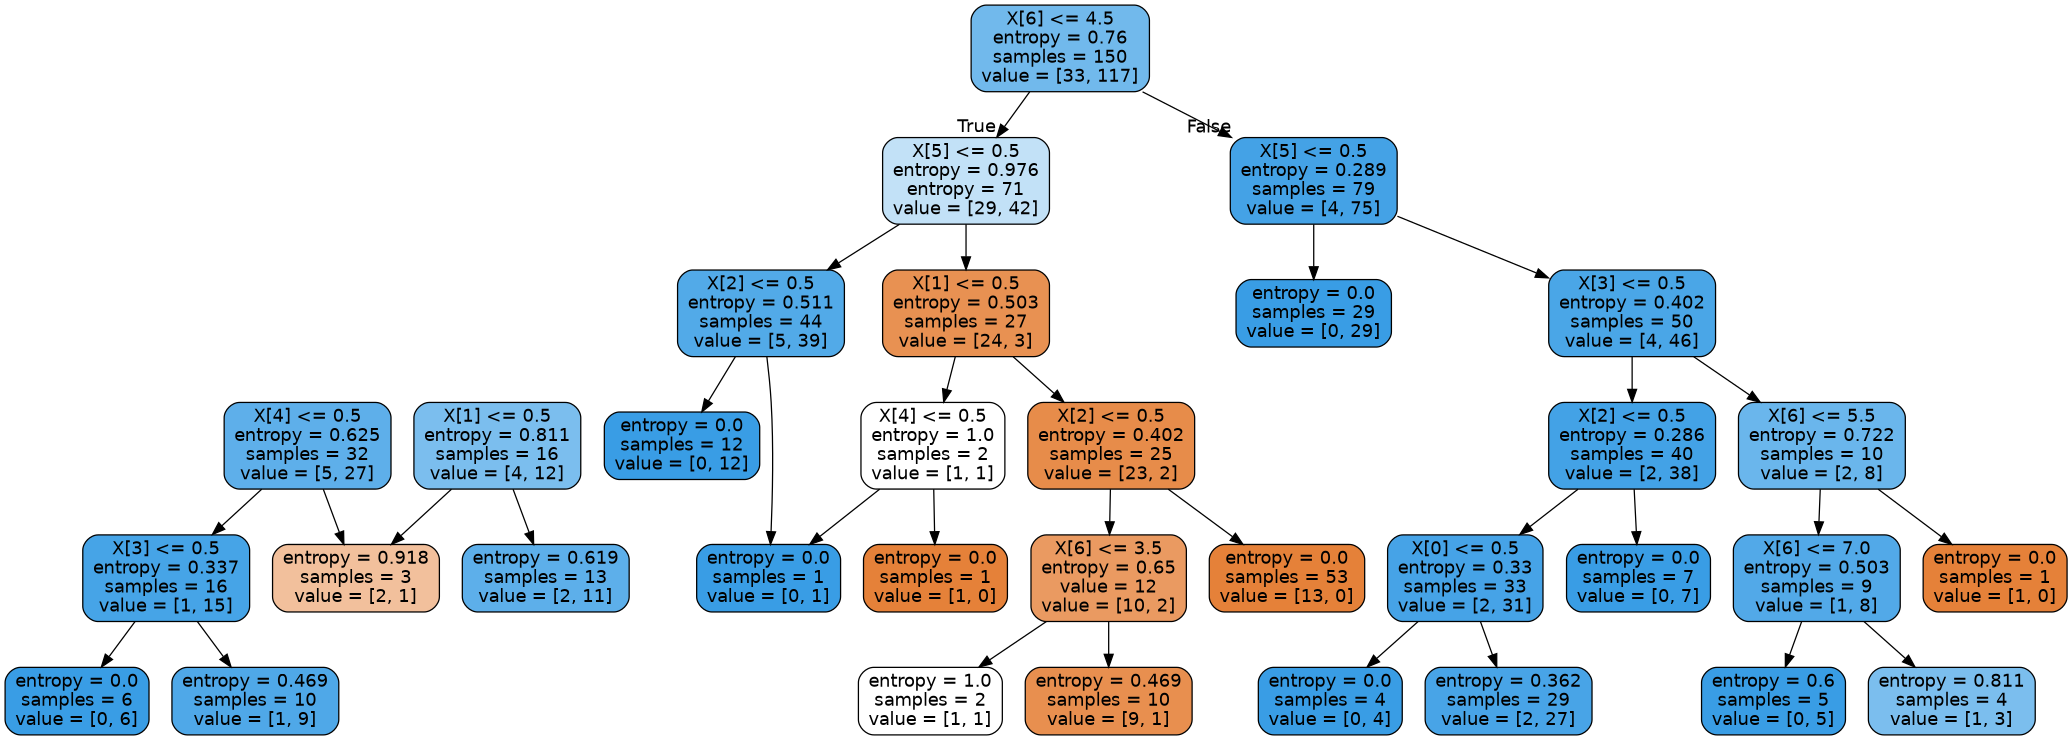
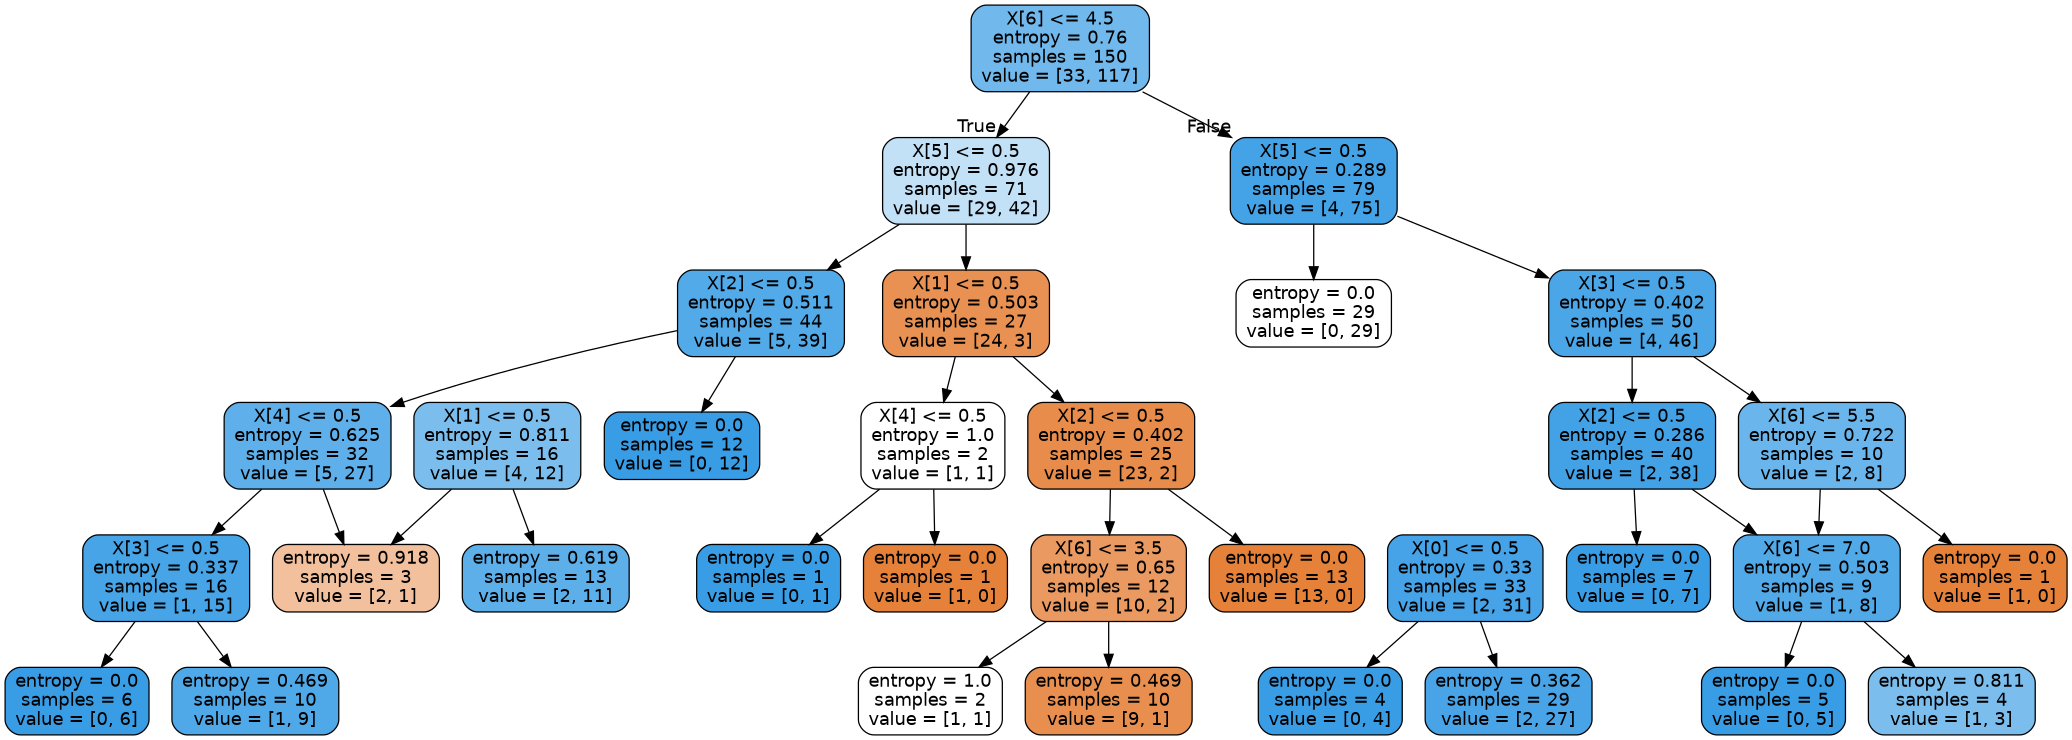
node "X[5] <= 0.5 entropy = 0.976 entropy = 71 value = [29, 42]": label "X[5] <= 0.5 entropy = 0.976 entropy = 71 value = [29, 42]" -> "X[5] <= 0.5 entropy = 0.976 samples = 71 value = [29, 42]"
node "entropy = 0.0 samples = 29 value = [0, 29]": fillcolor #399de5 -> #ffffff
edge "X[2] <= 0.5 entropy = 0.511 samples = 44 value = [5, 39]" -> "entropy = 0.0 samples = 1 value = [0, 1]": now "X[2] <= 0.5 entropy = 0.511 samples = 44 value = [5, 39]" -> "X[4] <= 0.5 entropy = 0.625 samples = 32 value = [5, 27]"
edge "X[2] <= 0.5 entropy = 0.286 samples = 40 value = [2, 38]" -> "X[0] <= 0.5 entropy = 0.33 samples = 33 value = [2, 31]": now "X[2] <= 0.5 entropy = 0.286 samples = 40 value = [2, 38]" -> "X[6] <= 7.0 entropy = 0.503 samples = 9 value = [1, 8]"
node "X[6] <= 3.5 entropy = 0.65 value = 12 value = [10, 2]": label "X[6] <= 3.5 entropy = 0.65 value = 12 value = [10, 2]" -> "X[6] <= 3.5 entropy = 0.65 samples = 12 value = [10, 2]"
node "entropy = 0.0 samples = 53 value = [13, 0]": label "entropy = 0.0 samples = 53 value = [13, 0]" -> "entropy = 0.0 samples = 13 value = [13, 0]"
node "entropy = 0.6 samples = 5 value = [0, 5]": label "entropy = 0.6 samples = 5 value = [0, 5]" -> "entropy = 0.0 samples = 5 value = [0, 5]"
